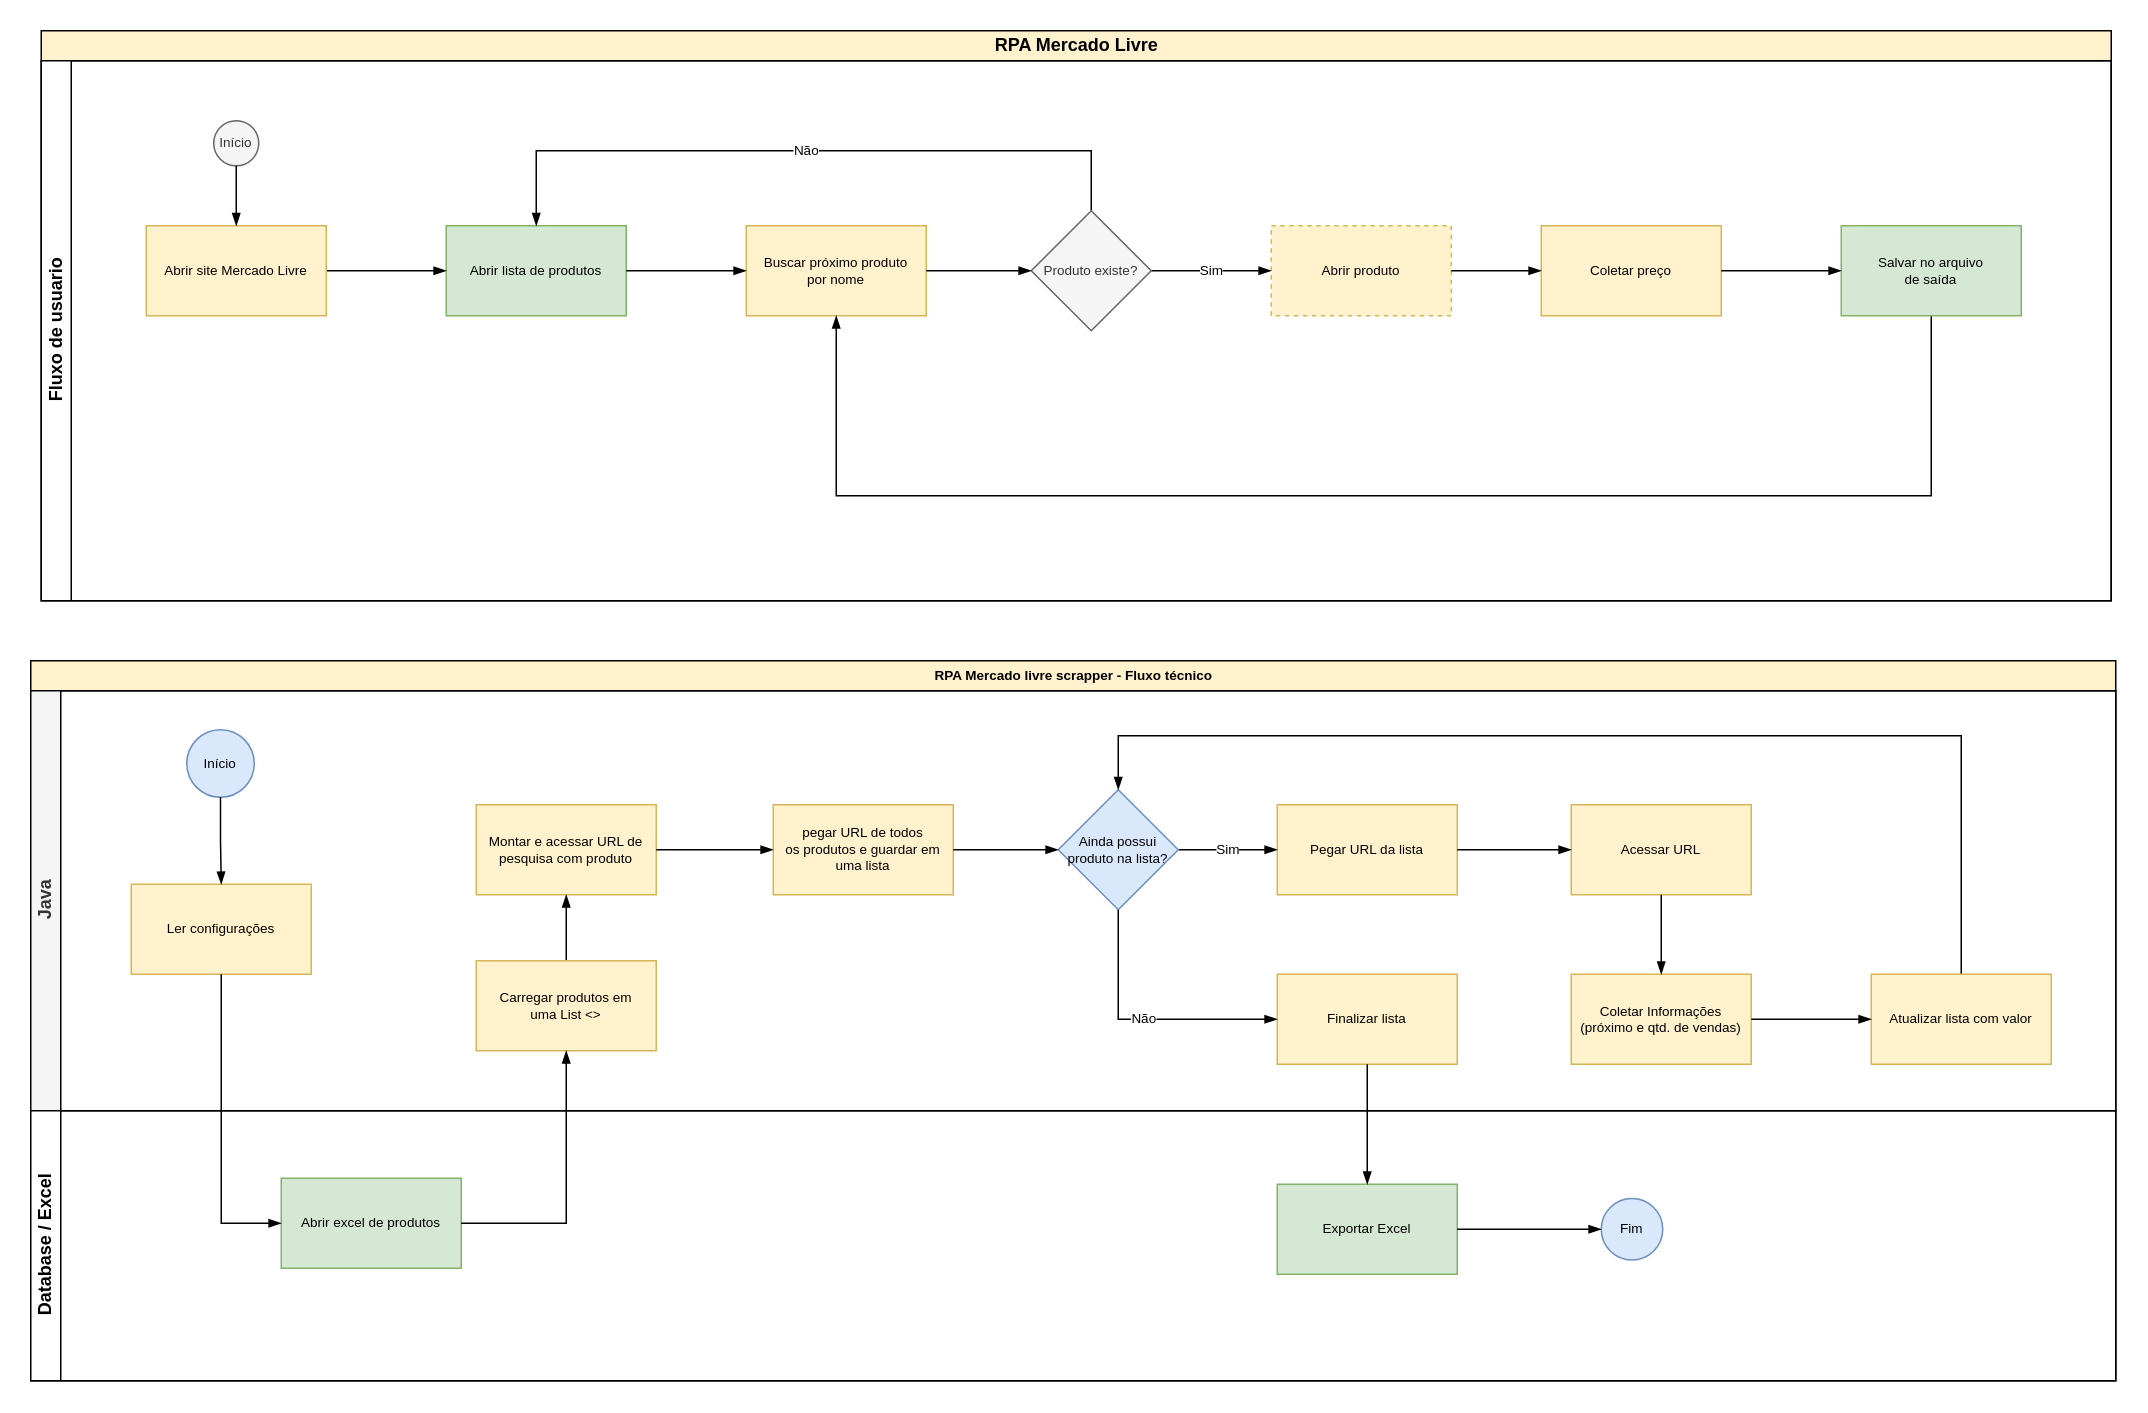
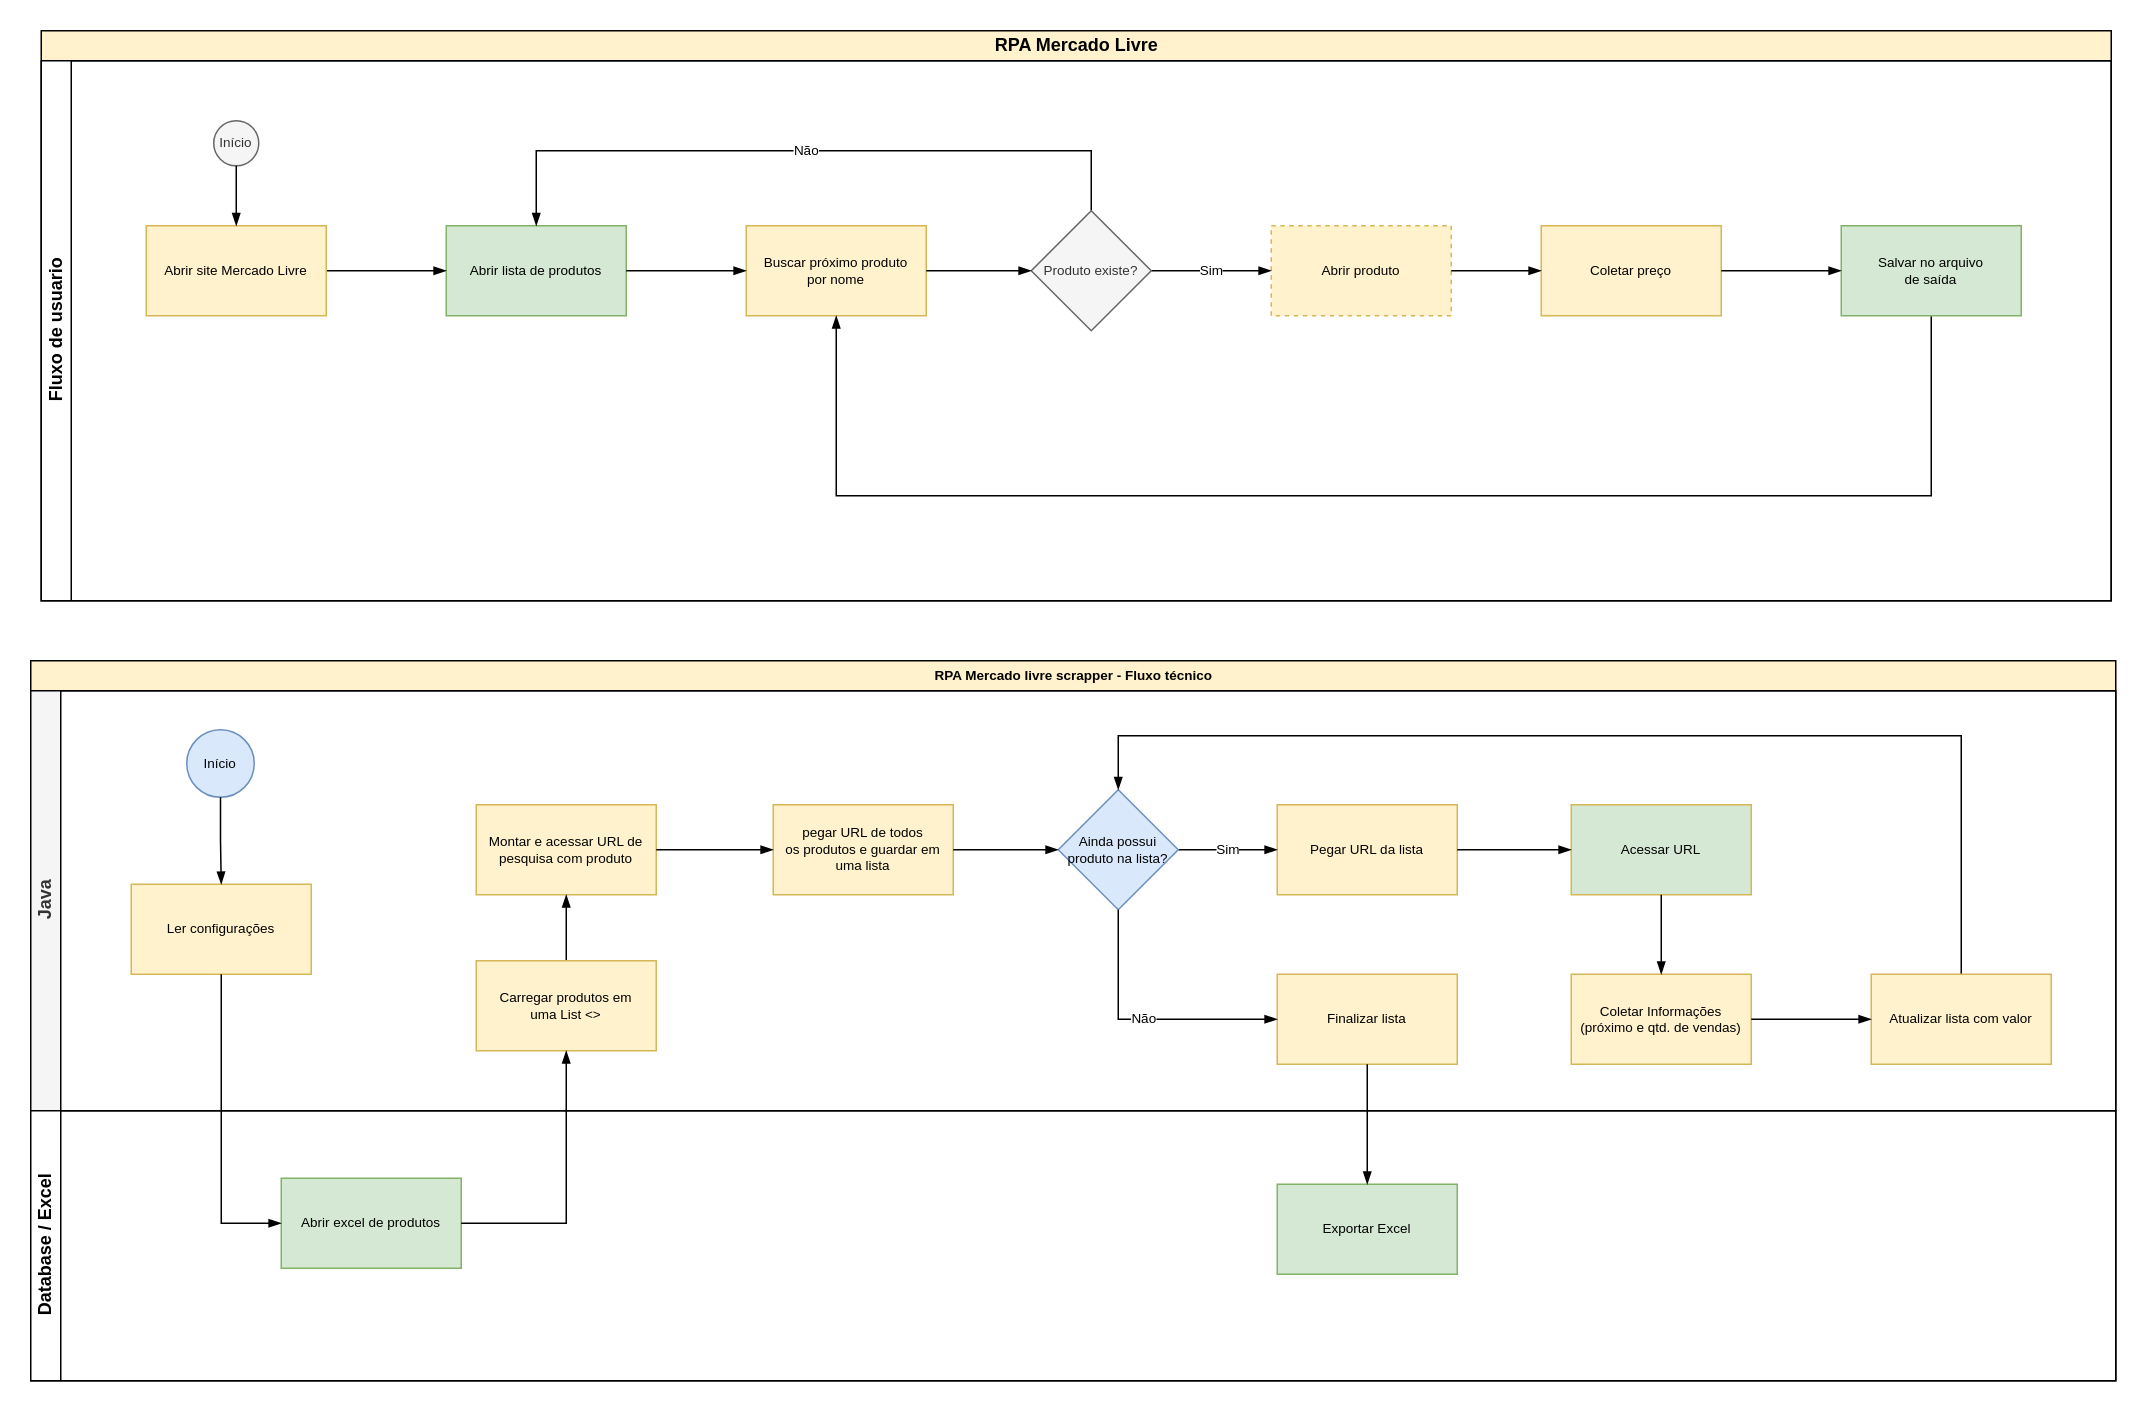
node "Acessar URL": fillcolor #fff2cc -> #d5e8d4
edge "Exportar Excel" -> "Fim": removed
node "Fim": removed
